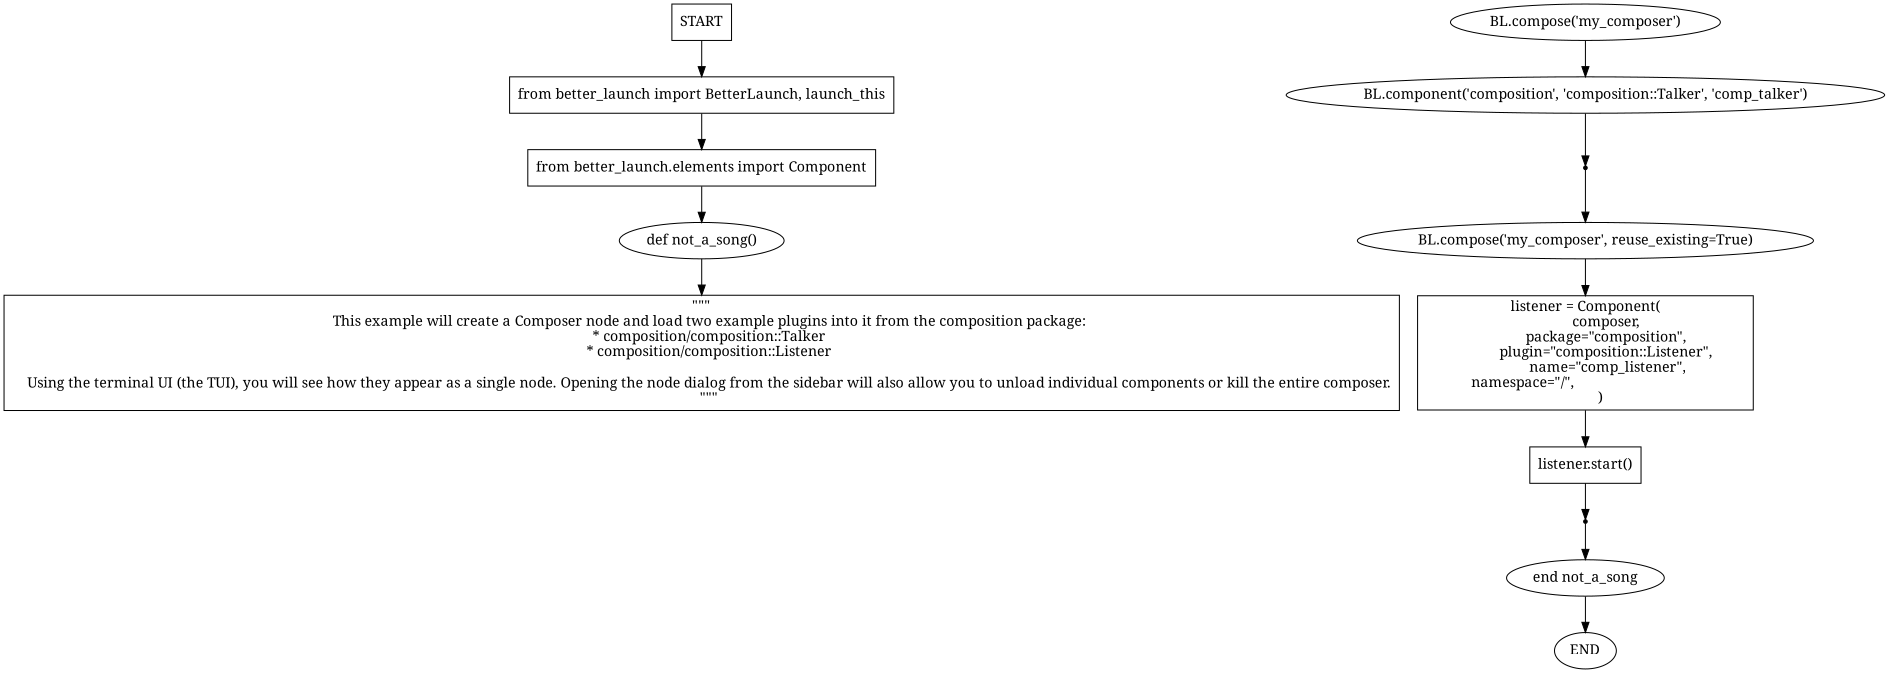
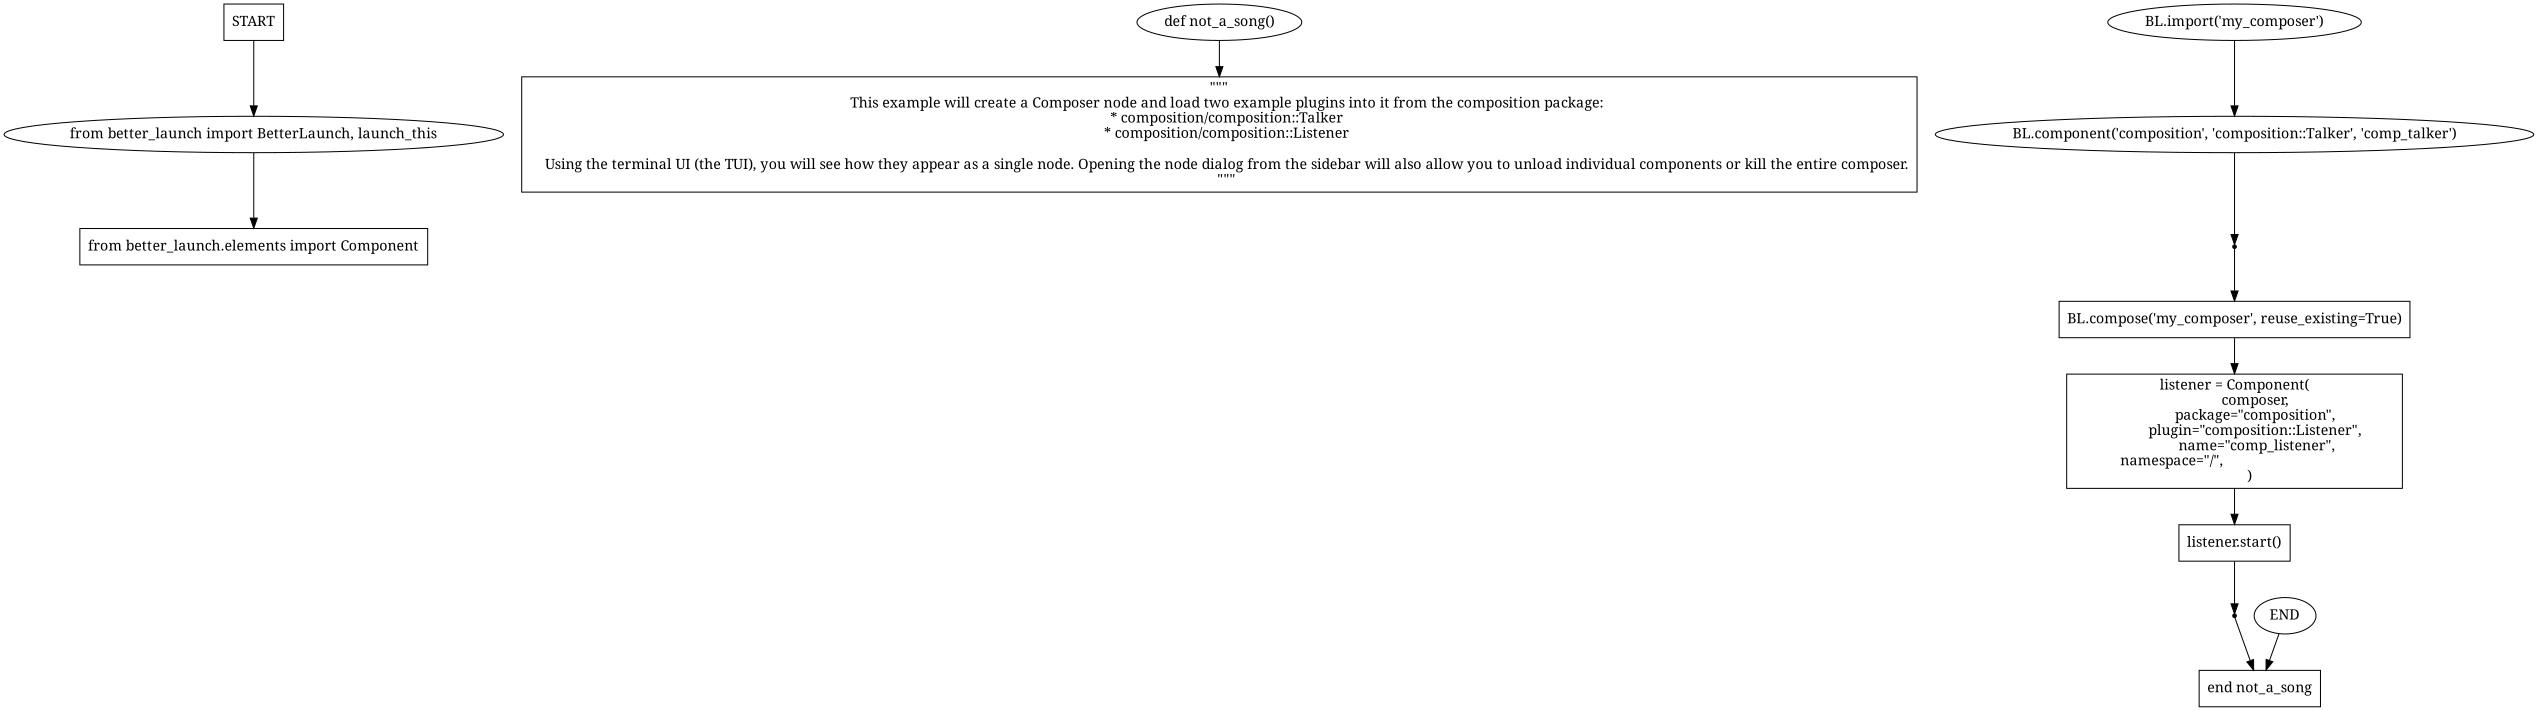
node "BL.compose('my_composer')": label "BL.compose('my_composer')" -> "BL.import('my_composer')"
node "from better_launch import BetterLaunch, launch_this": shape box -> ellipse
edge "from better_launch.elements import Component" -> "def not_a_song()": removed
node "BL.compose('my_composer', reuse_existing=True)": shape ellipse -> box
node "end not_a_song": shape ellipse -> box
edge "end not_a_song" -> "END": reversed
